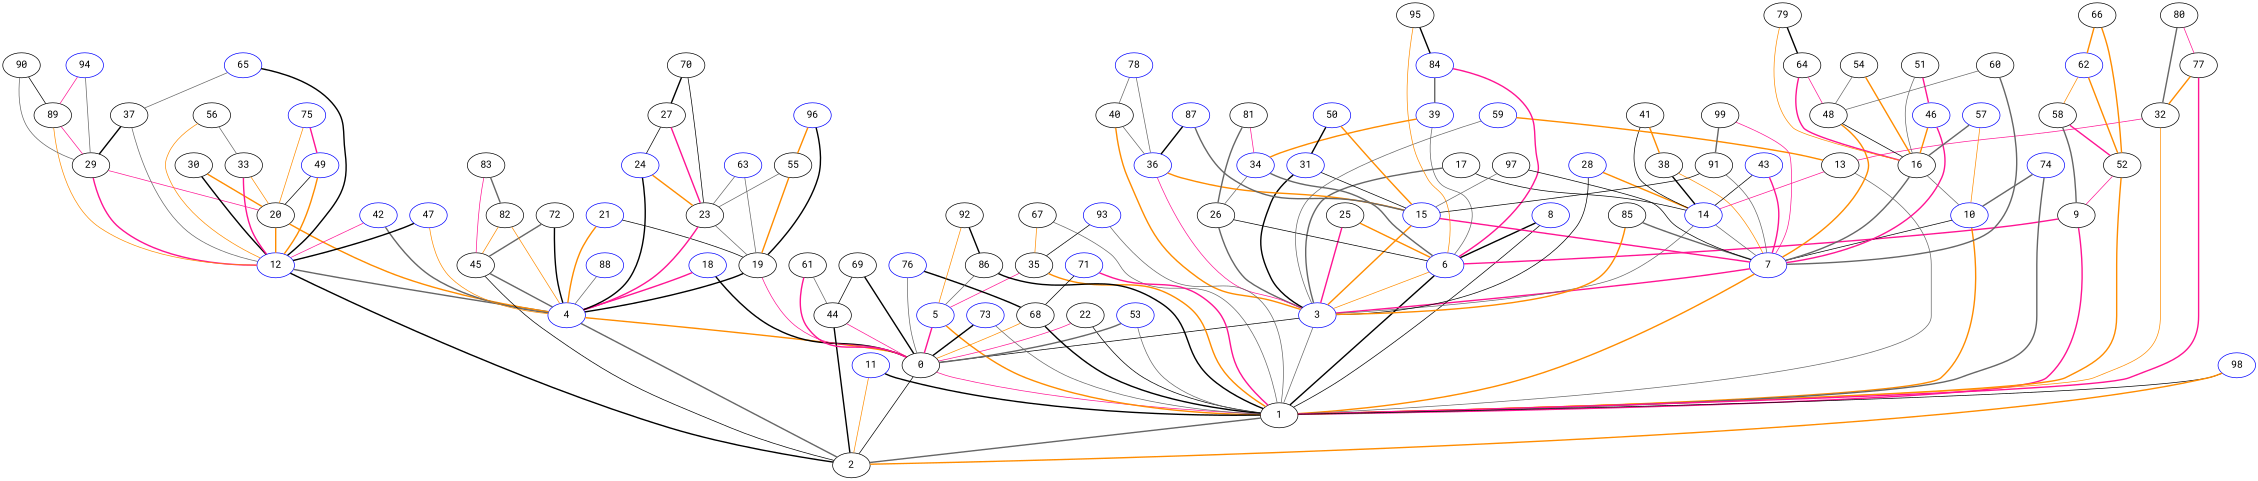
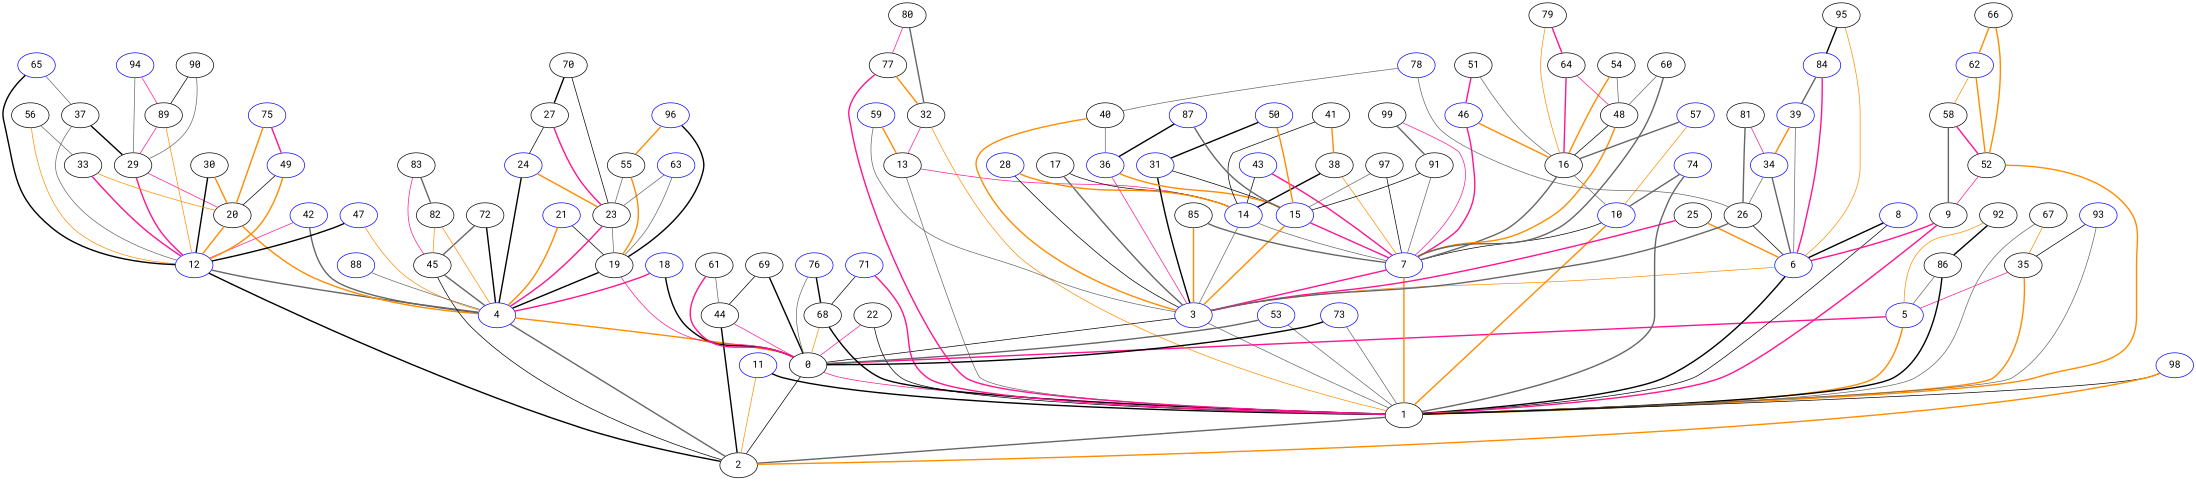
edge "79" -- "64": color black -> deeppink
edge "78" -- "36": now "78" -- "26"
edge "75" -- "20": style solid -> bold
